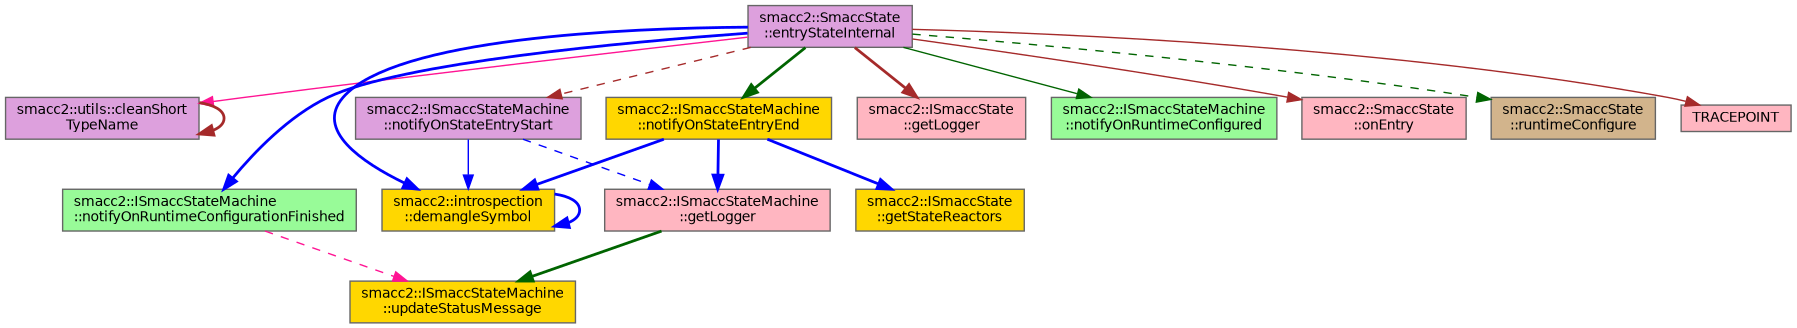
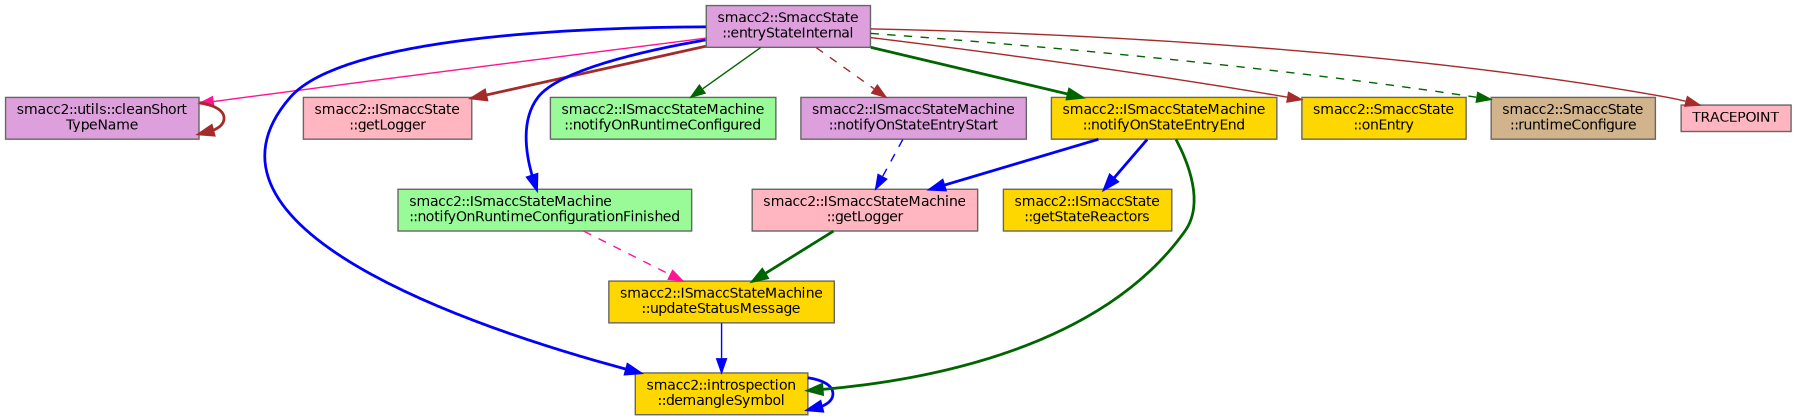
node "smacc2::SmaccState ::onEntry": fillcolor lightpink -> gold
edge "smacc2::ISmaccStateMachine ::notifyOnStateEntryStart" -> "smacc2::introspection ::demangleSymbol": now "smacc2::ISmaccStateMachine ::updateStatusMessage" -> "smacc2::introspection ::demangleSymbol"
edge "smacc2::ISmaccStateMachine ::notifyOnStateEntryEnd" -> "smacc2::introspection ::demangleSymbol": color blue -> darkgreen
